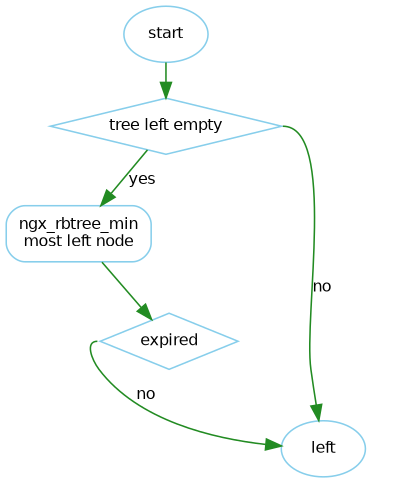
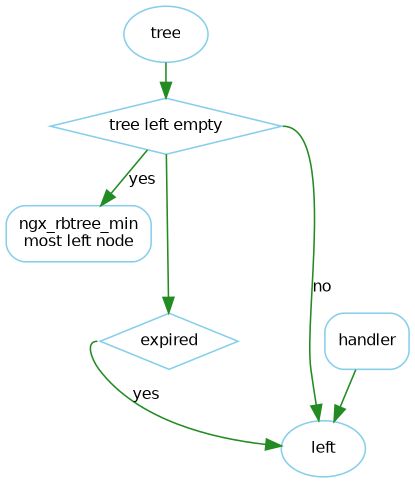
node "start": label "start" -> "tree"
edge "ngx_rbtree_min most left node" -> "expired": now "tree left empty" -> "expired"
node "handler": added
edge "expired" -> "left": label "no" -> "yes"
